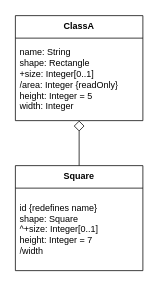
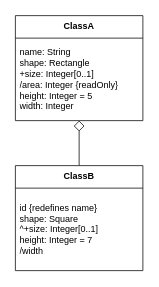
node "Square": label "Square" -> "ClassB"
